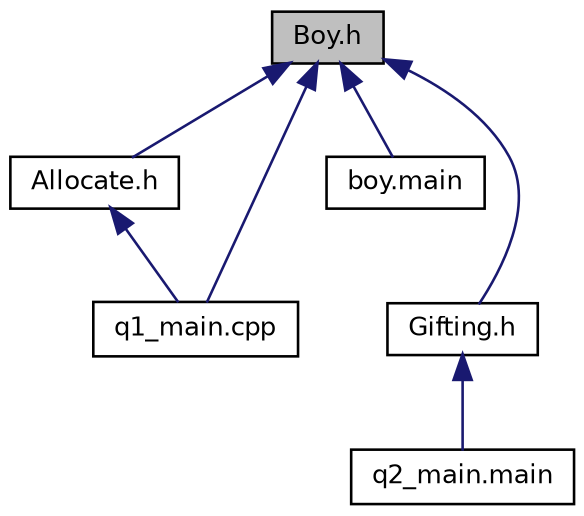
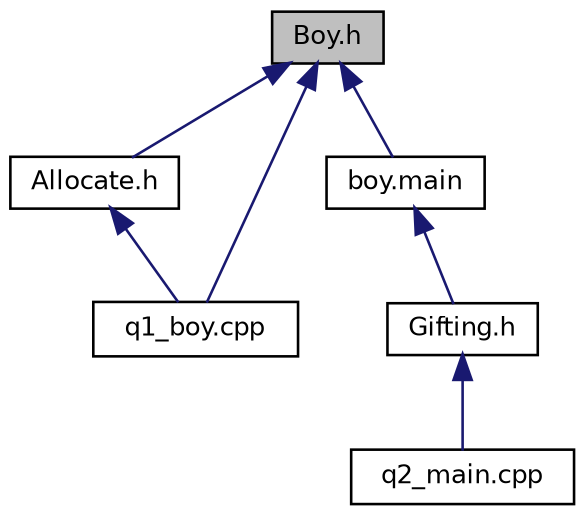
edge "Gifting.h" -> "Boy.h": now "Gifting.h" -> "boy.main"
node "q1_main.cpp": label "q1_main.cpp" -> "q1_boy.cpp"
node "q2_main.main": label "q2_main.main" -> "q2_main.cpp"
